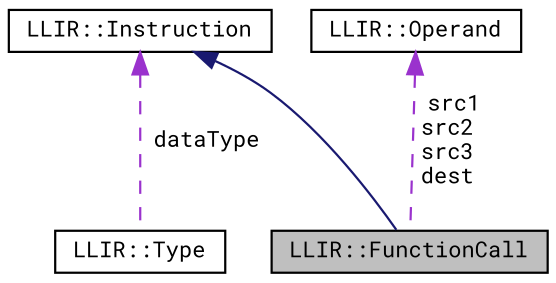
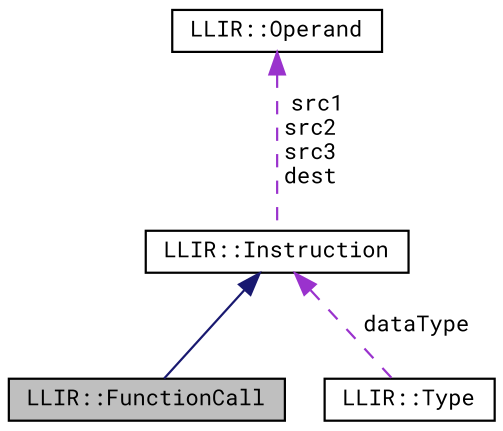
edge "LLIR::FunctionCall" -> "LLIR::Operand": now "LLIR::Instruction" -> "LLIR::Operand"
